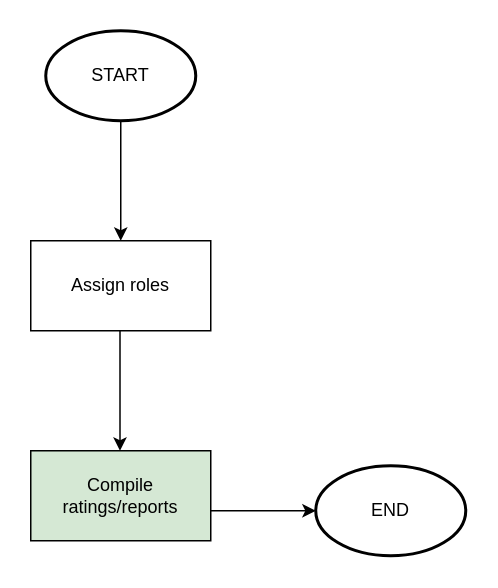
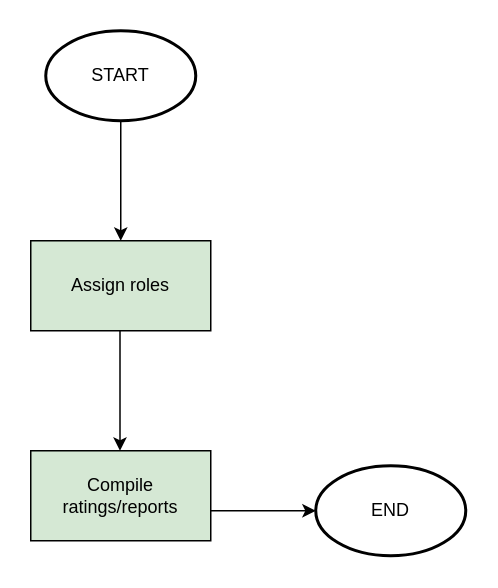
node "Assign roles": fillcolor #ffffff -> #d5e8d4
